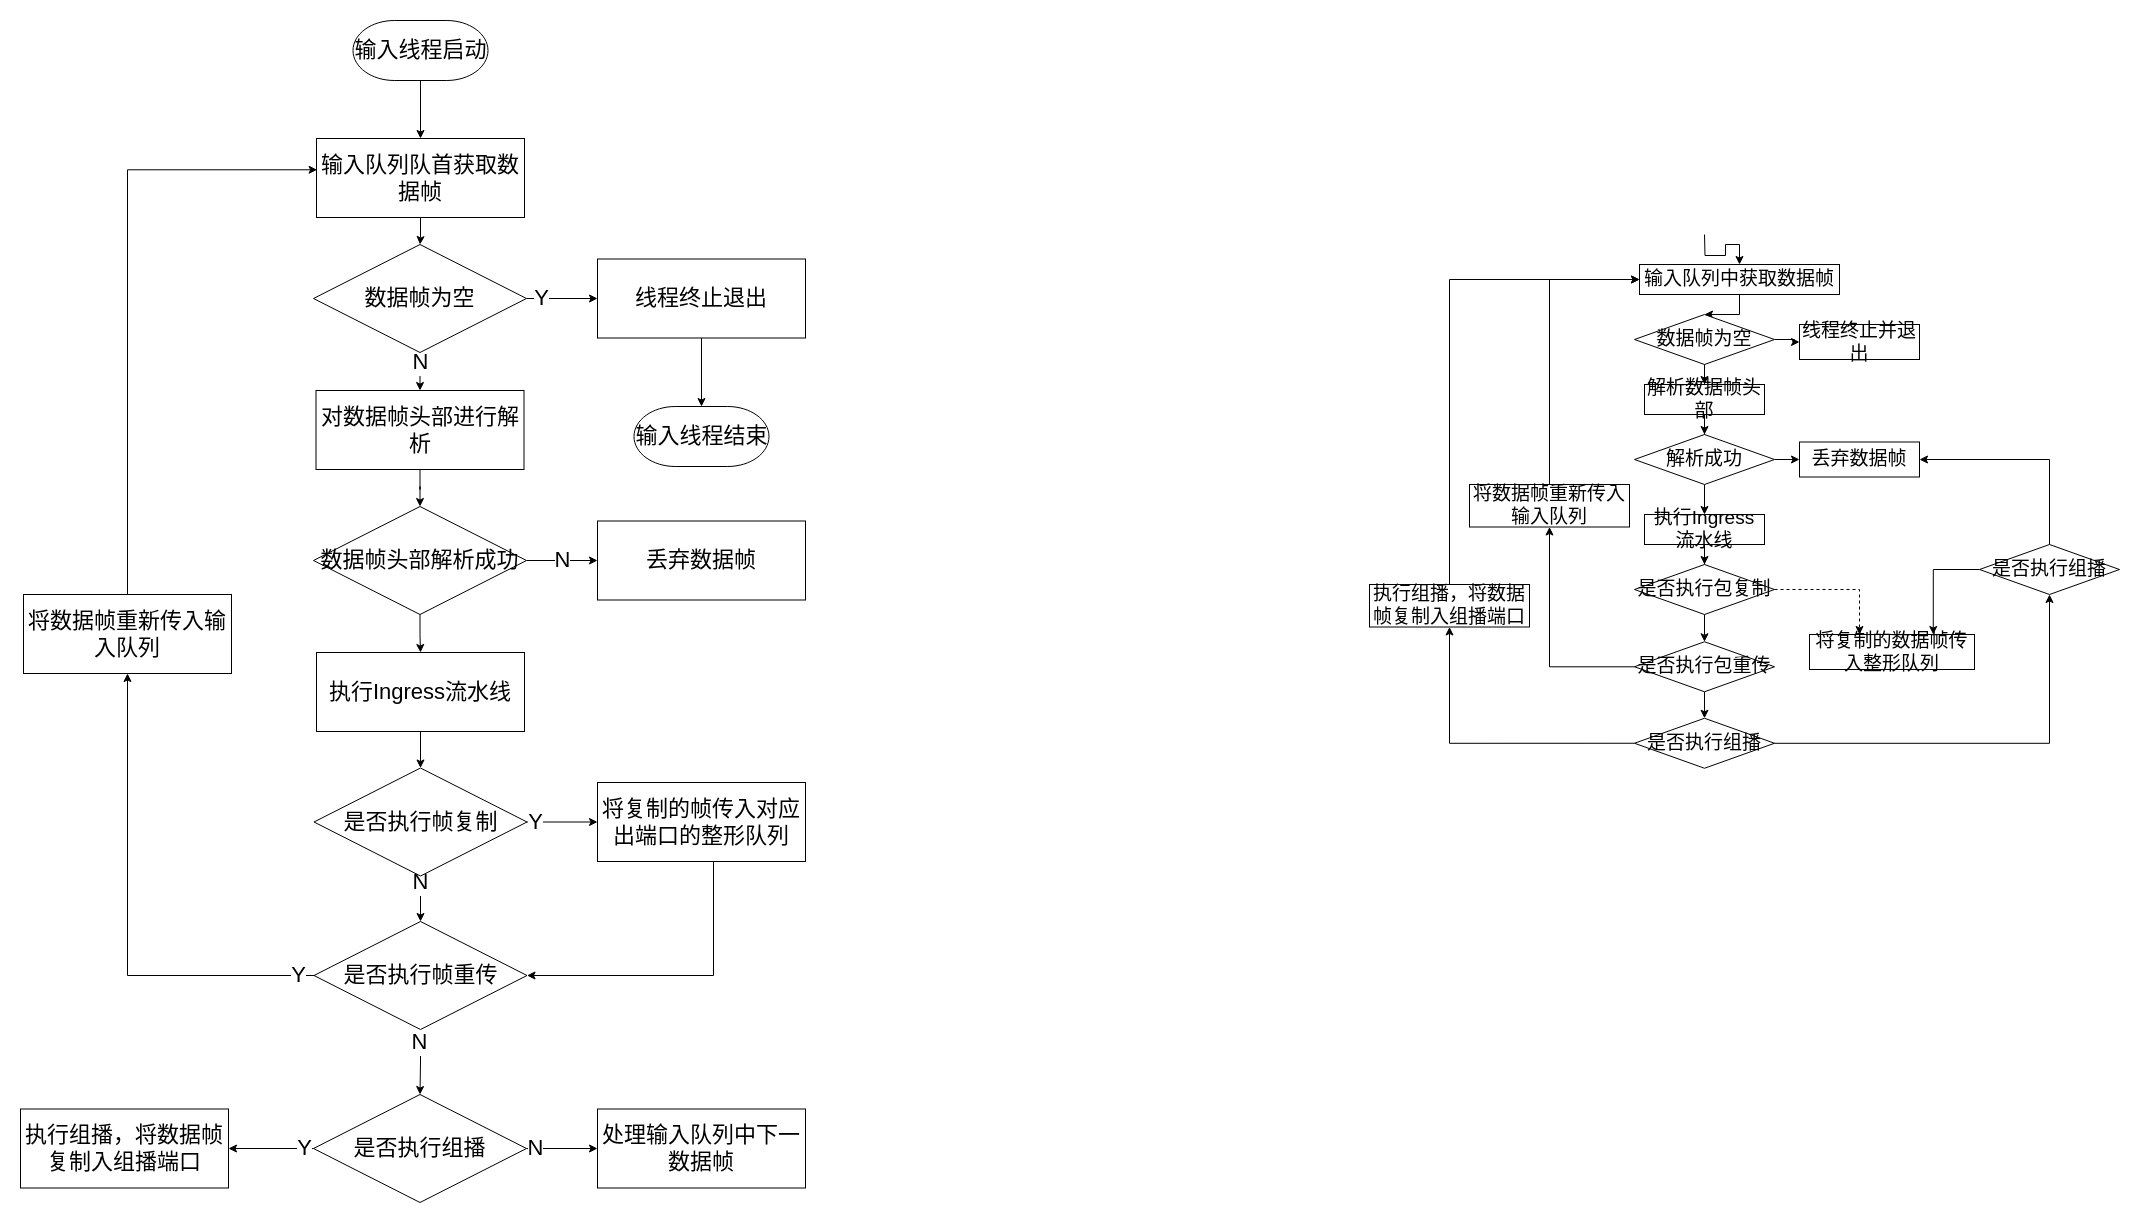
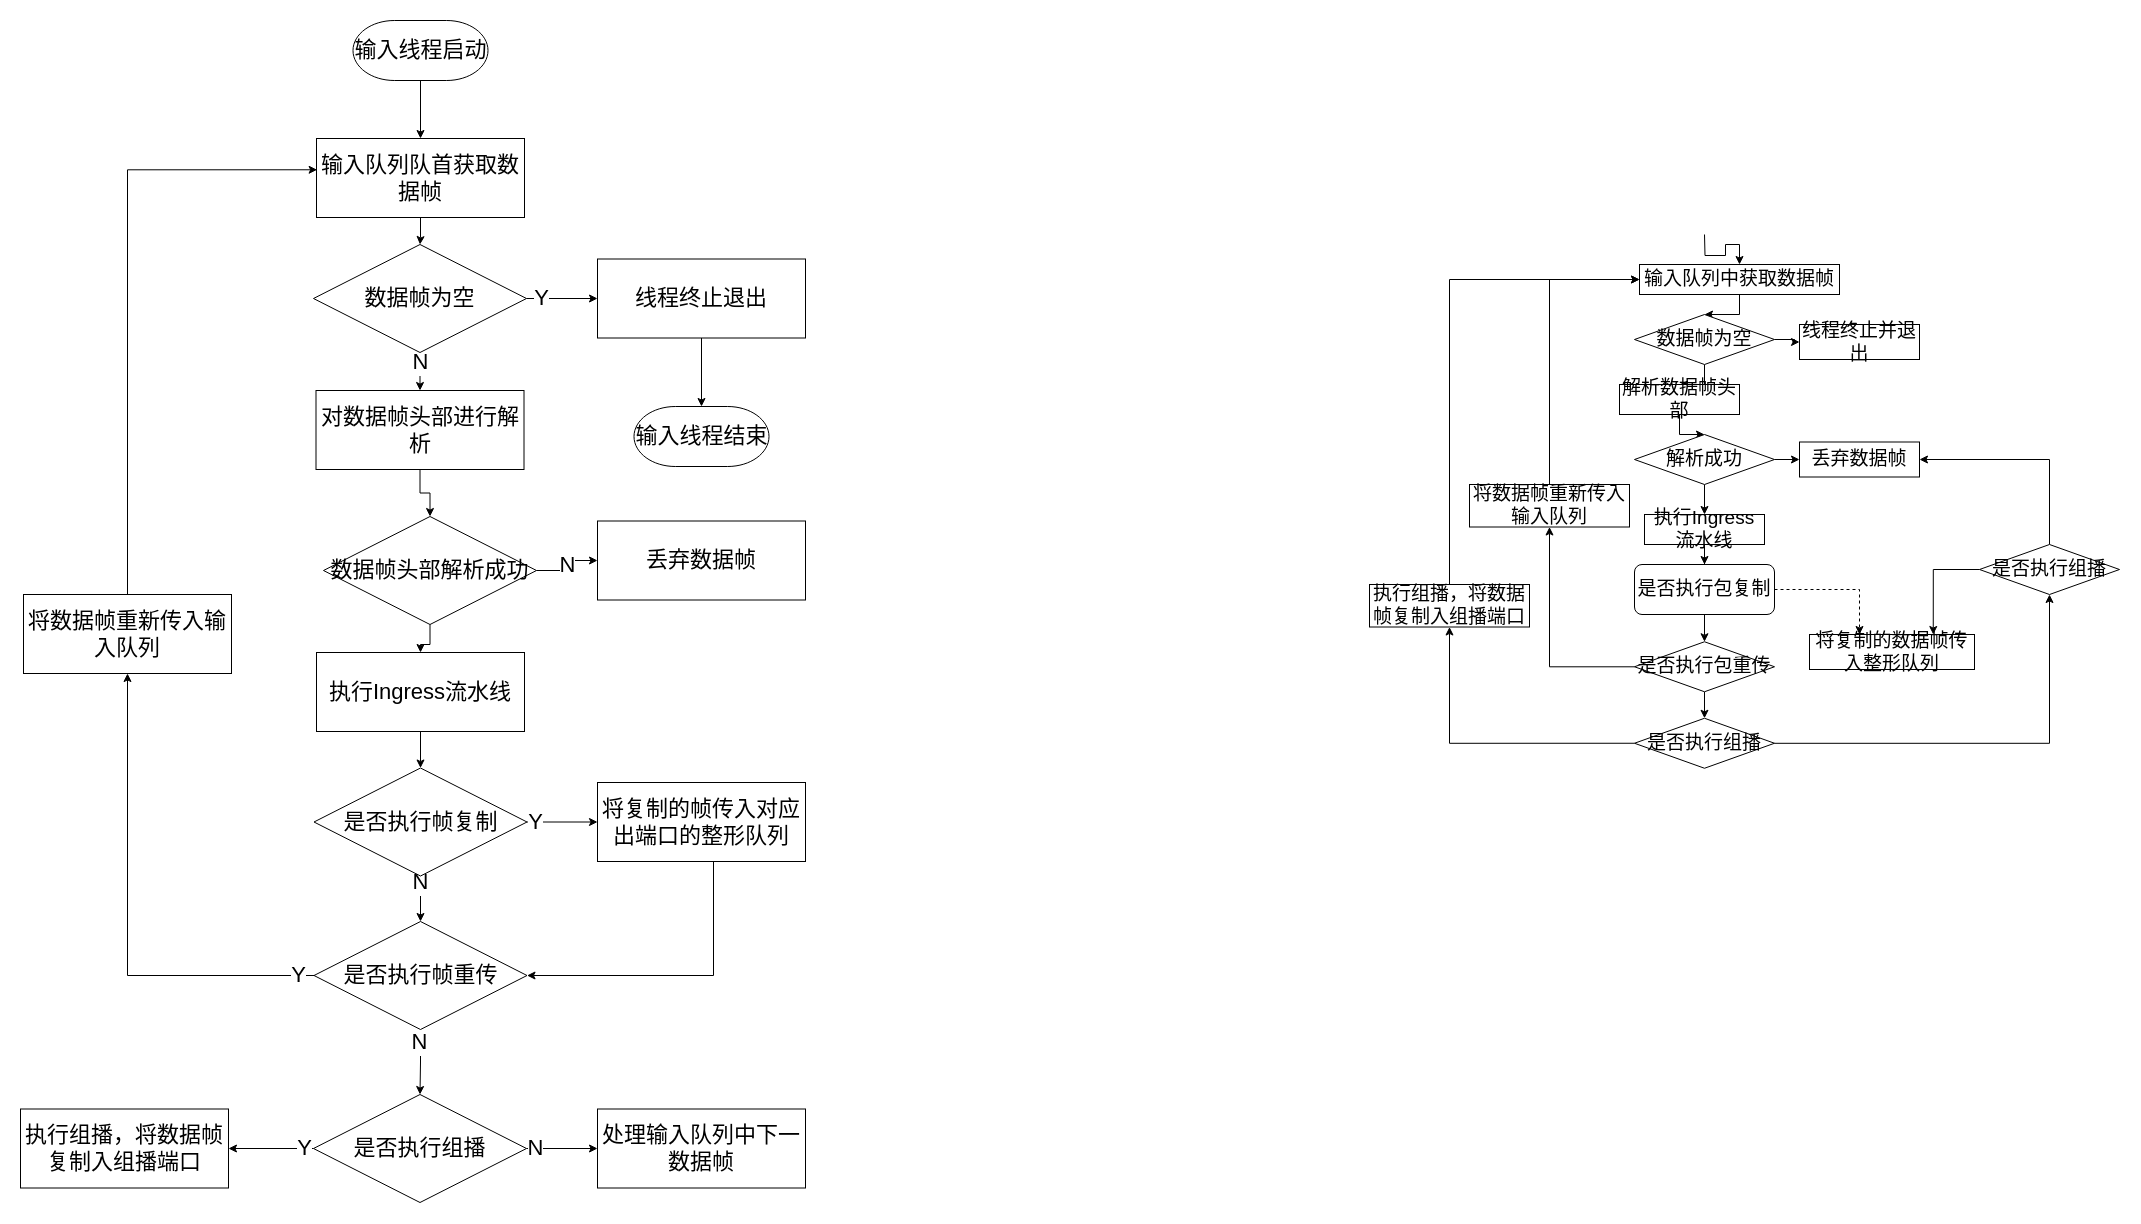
node "解析数据帧头部": moved (1705, 400) -> (1680, 400)
node "数据帧头部解析成功": moved (420, 561) -> (430, 571)
node "是否执行包复制": shape diamond -> rounded rectangle
